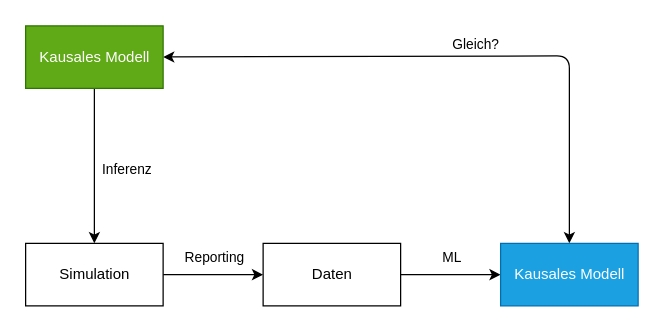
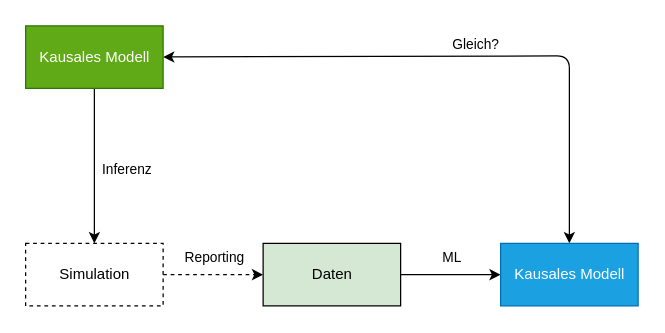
node "Simulation": style solid -> dashed
edge "Simulation" -> "Daten": style solid -> dashed
node "Daten": fillcolor #ffffff -> #d5e8d4
